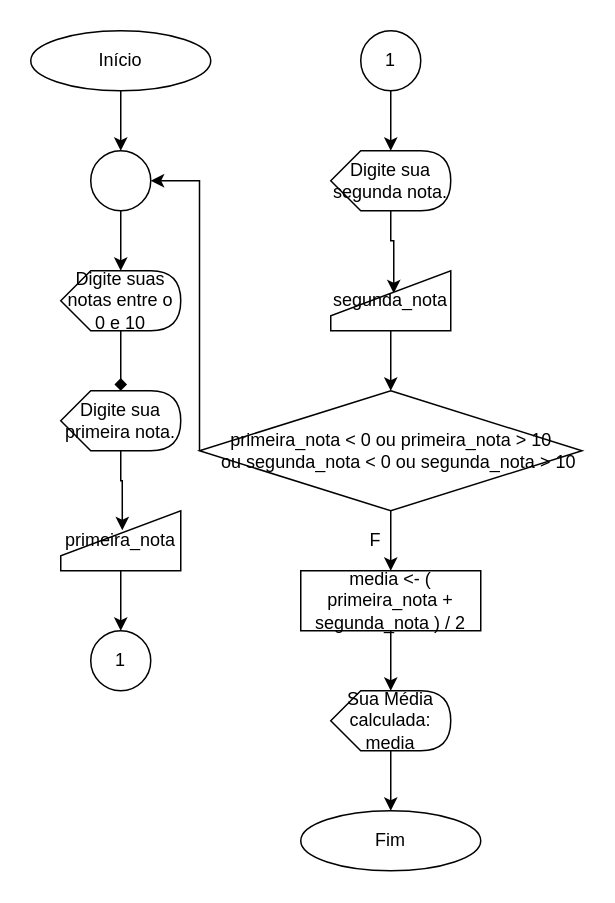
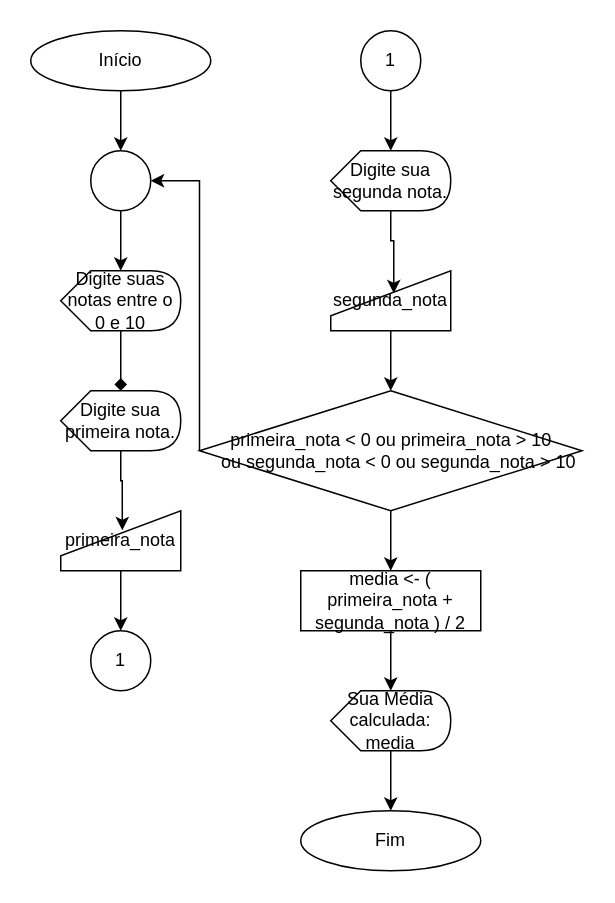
node "F": removed
